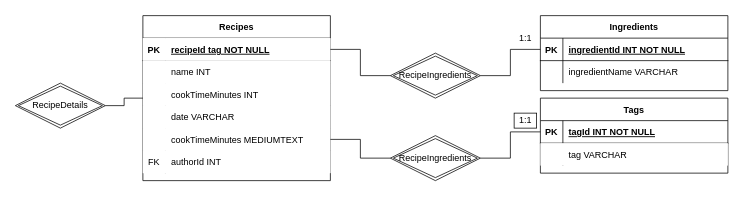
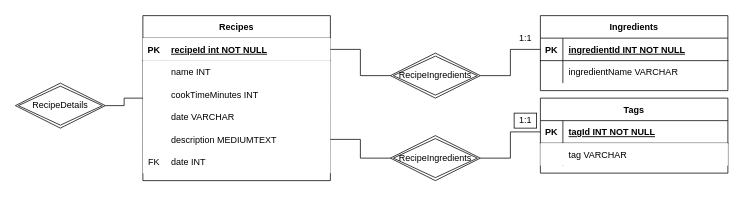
node "recipeId tag NOT NULL": label "recipeId tag NOT NULL" -> "recipeId int NOT NULL"
node "cookTimeMinutes MEDIUMTEXT": label "cookTimeMinutes MEDIUMTEXT" -> "description MEDIUMTEXT"
node "authorId INT": label "authorId INT" -> "date INT"
